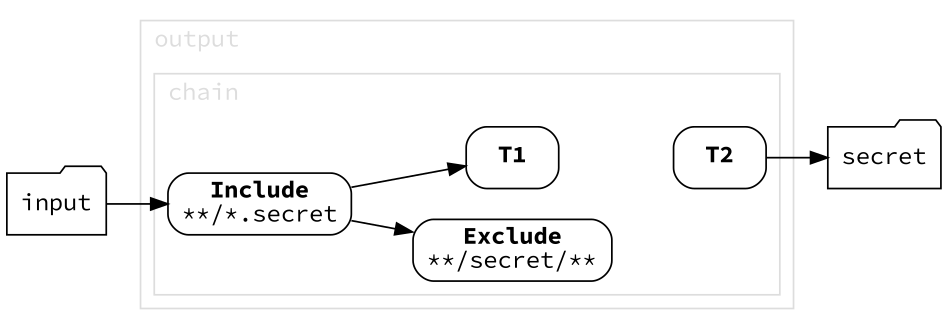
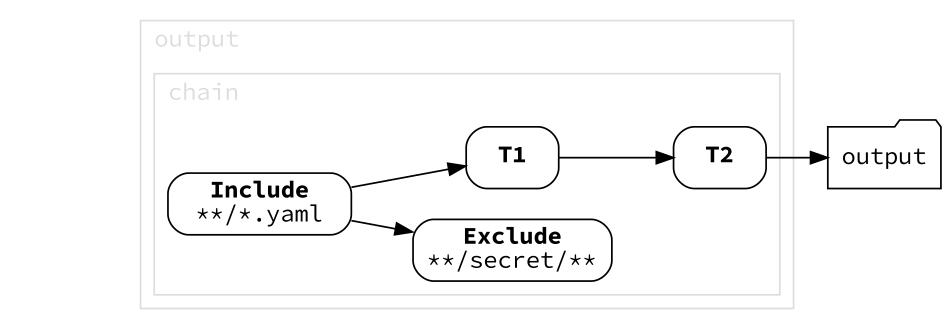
edge "T1" -> "T2": added
node "secret": label "secret" -> "output"
node "input": removed
node "Include": text "**/*.secret" -> "**/*.yaml"
